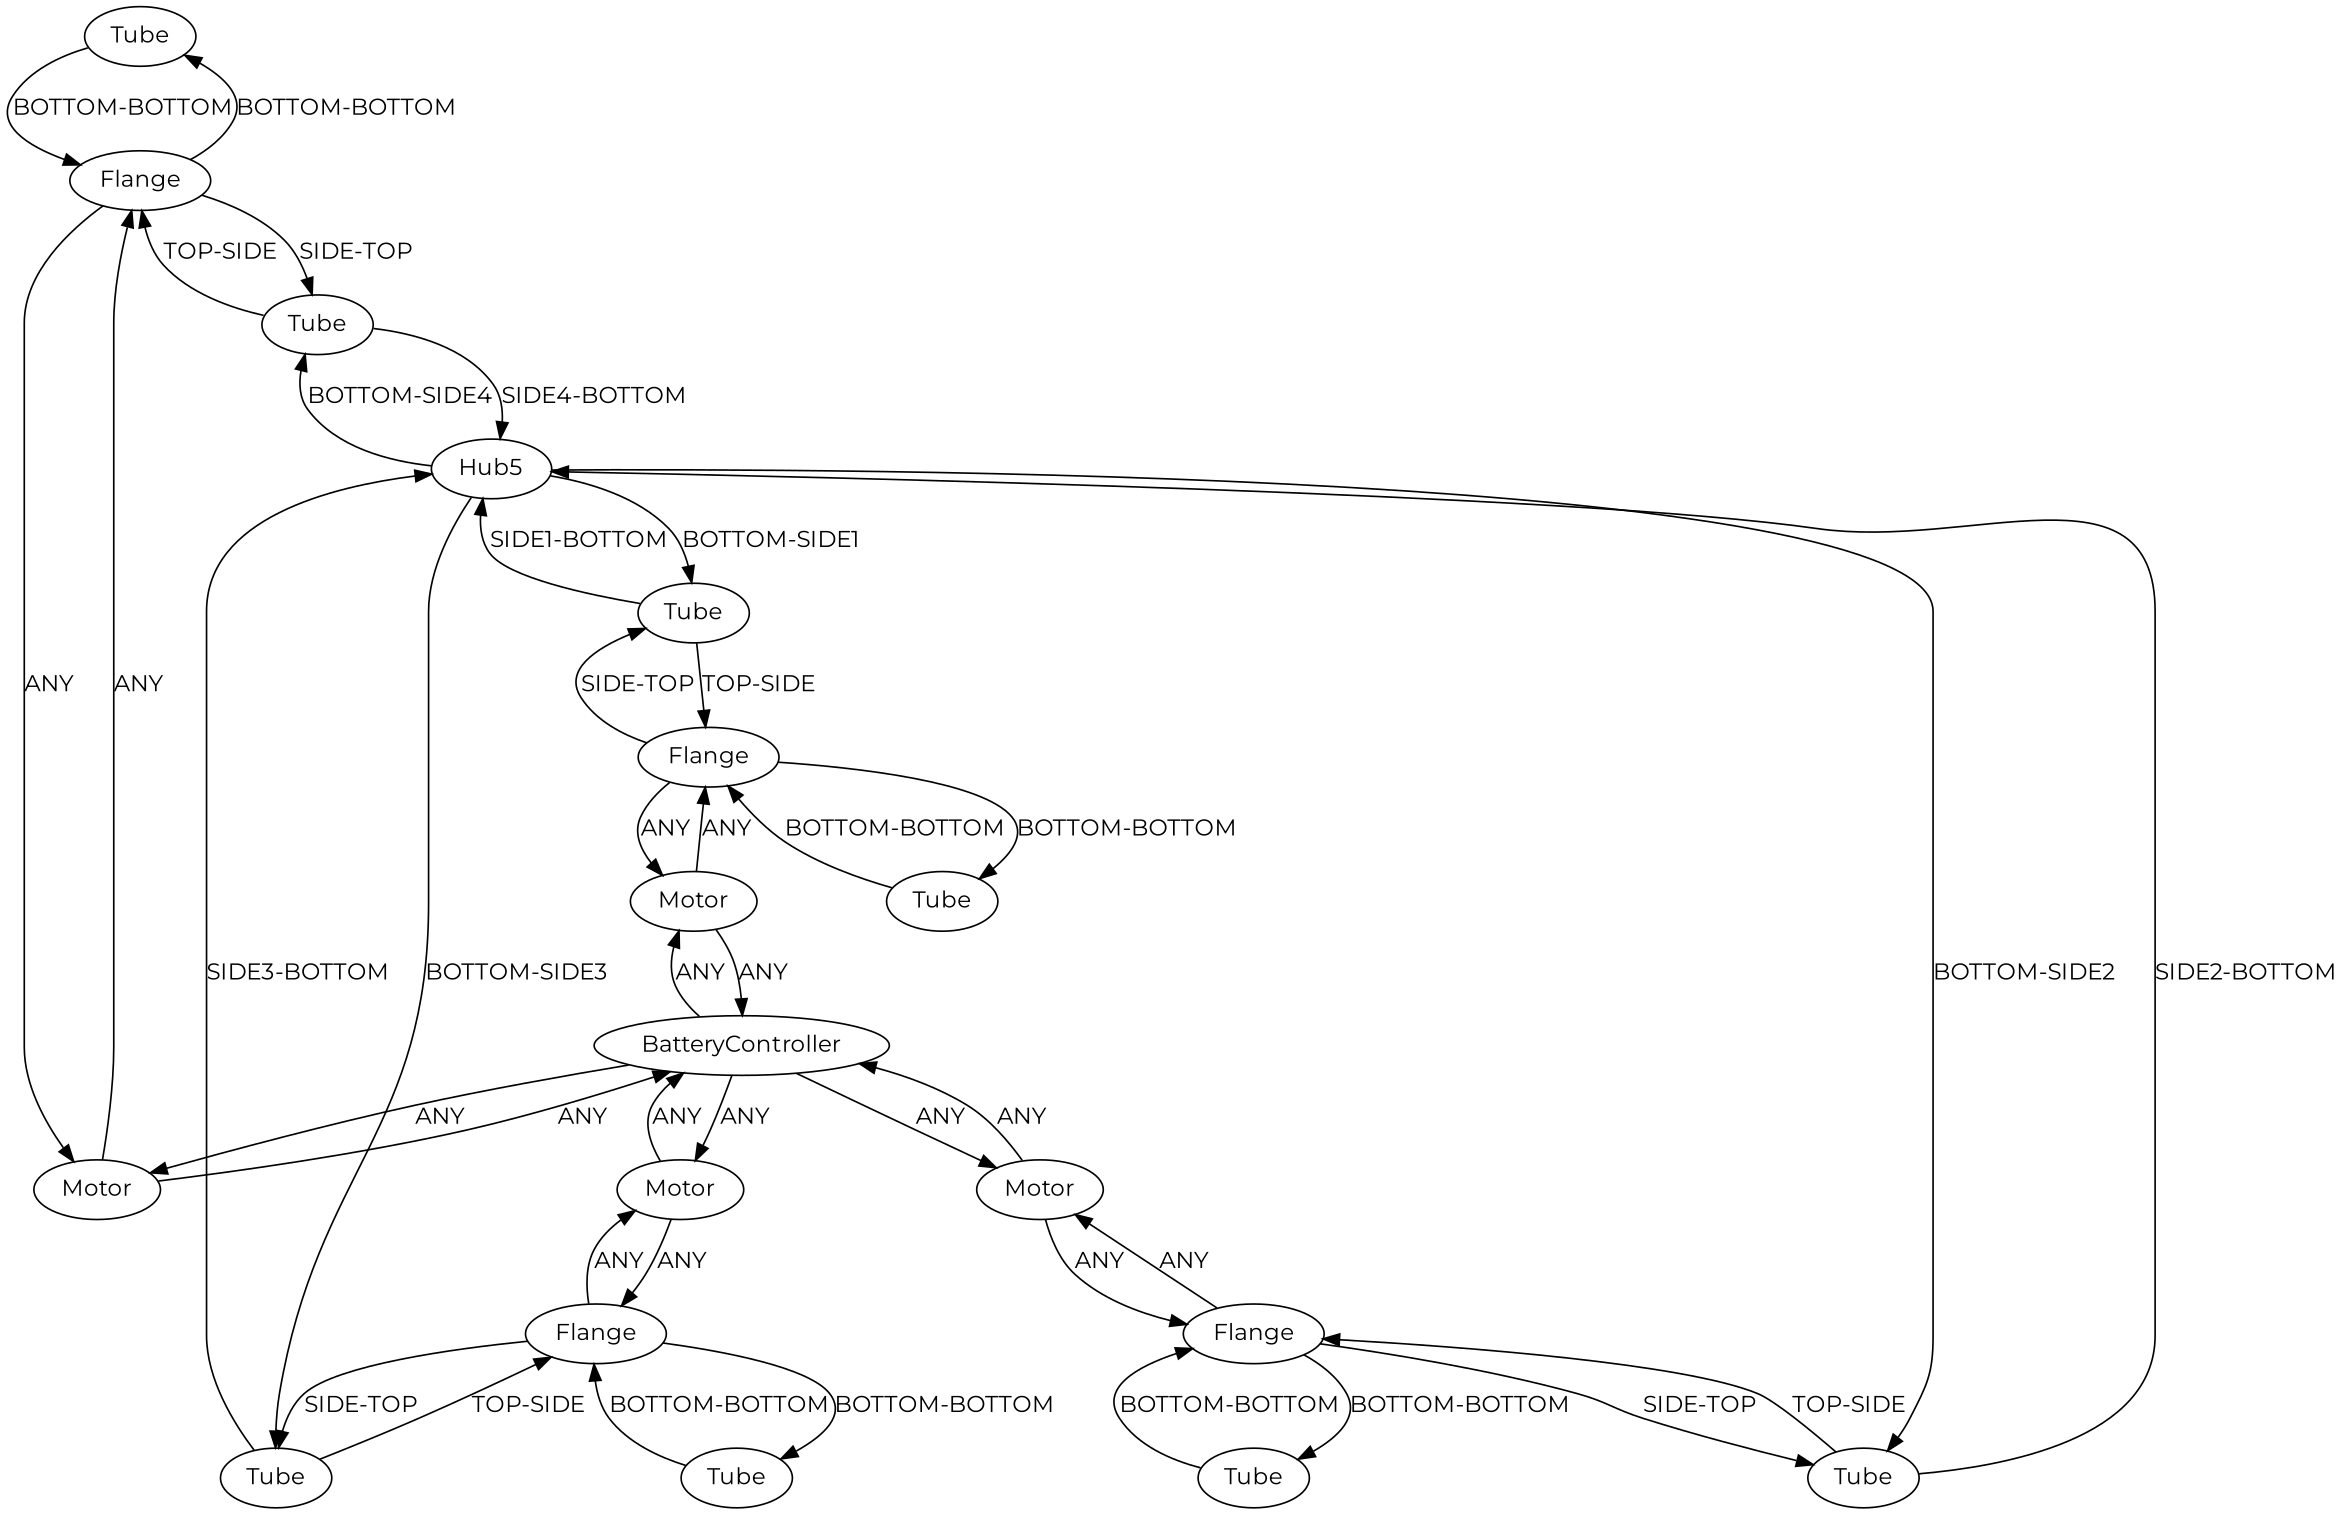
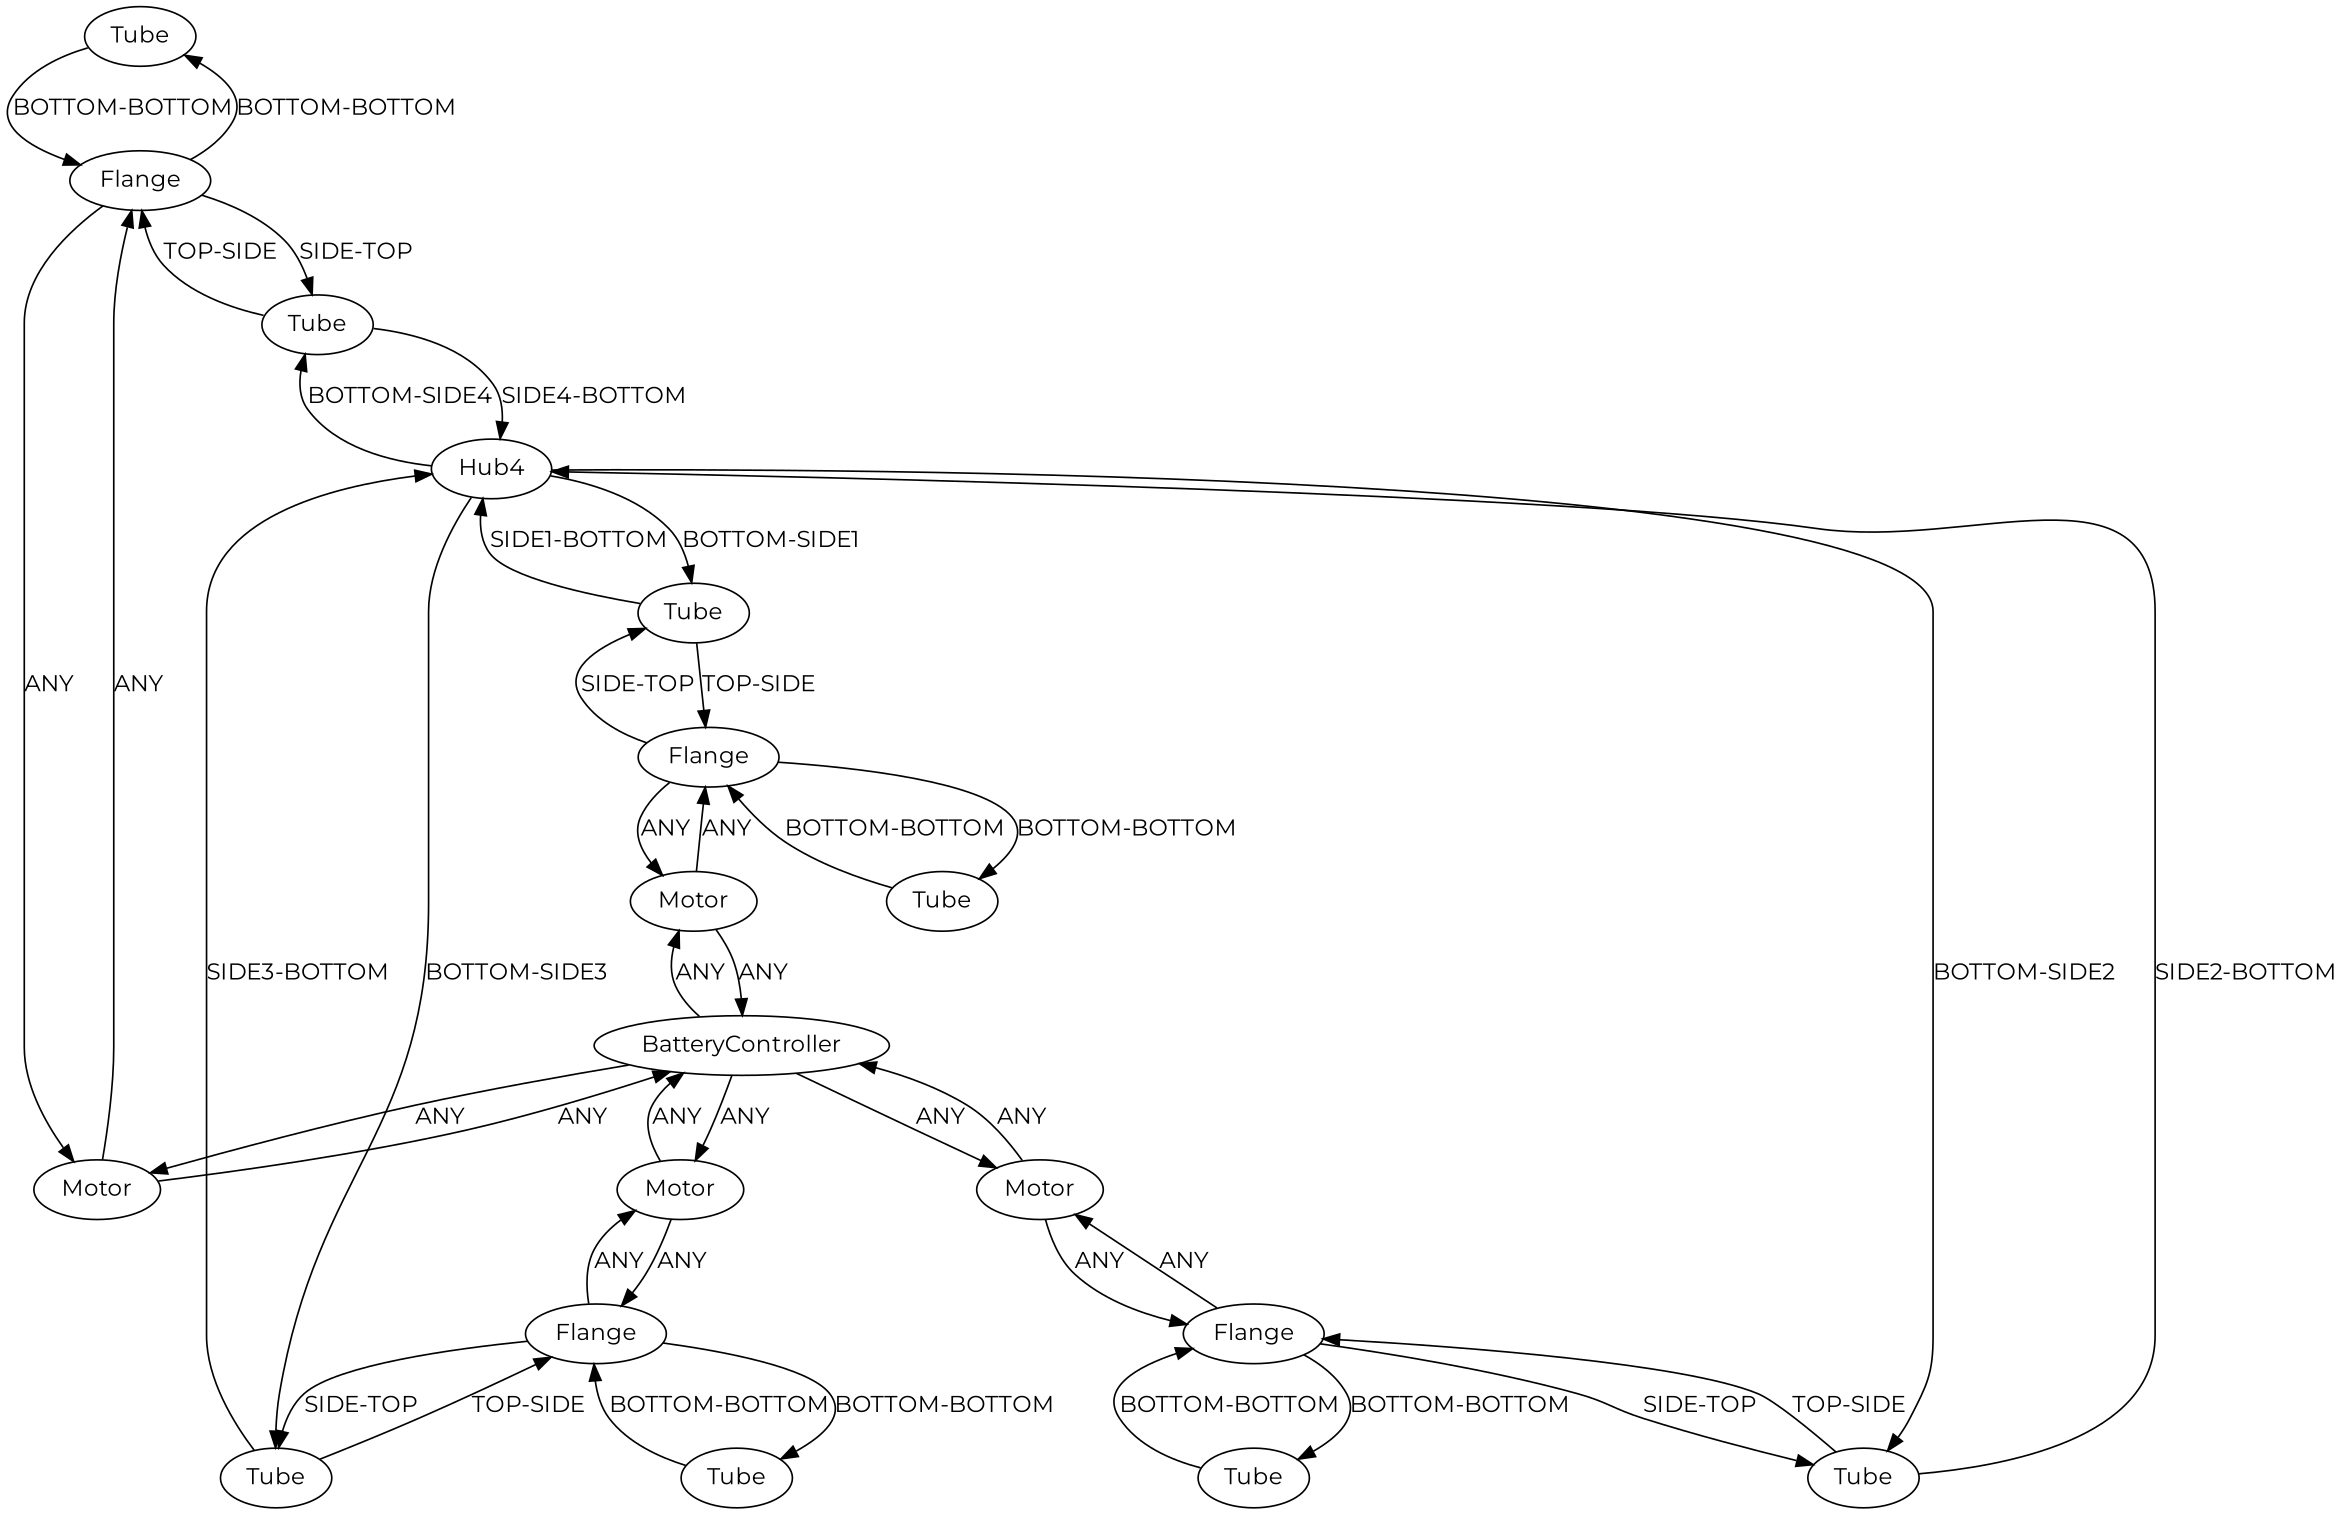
node "Hub5": label "Hub5" -> "Hub4"
